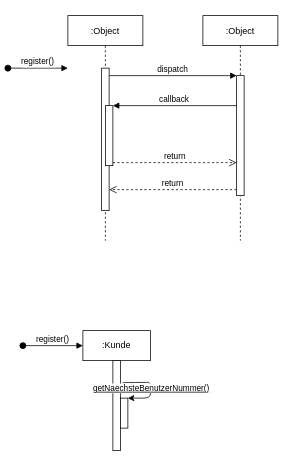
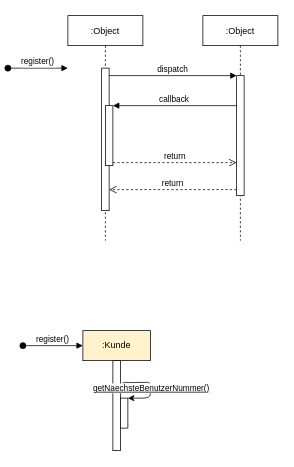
node ":Kunde": fillcolor #ffffff -> #fff2cc
